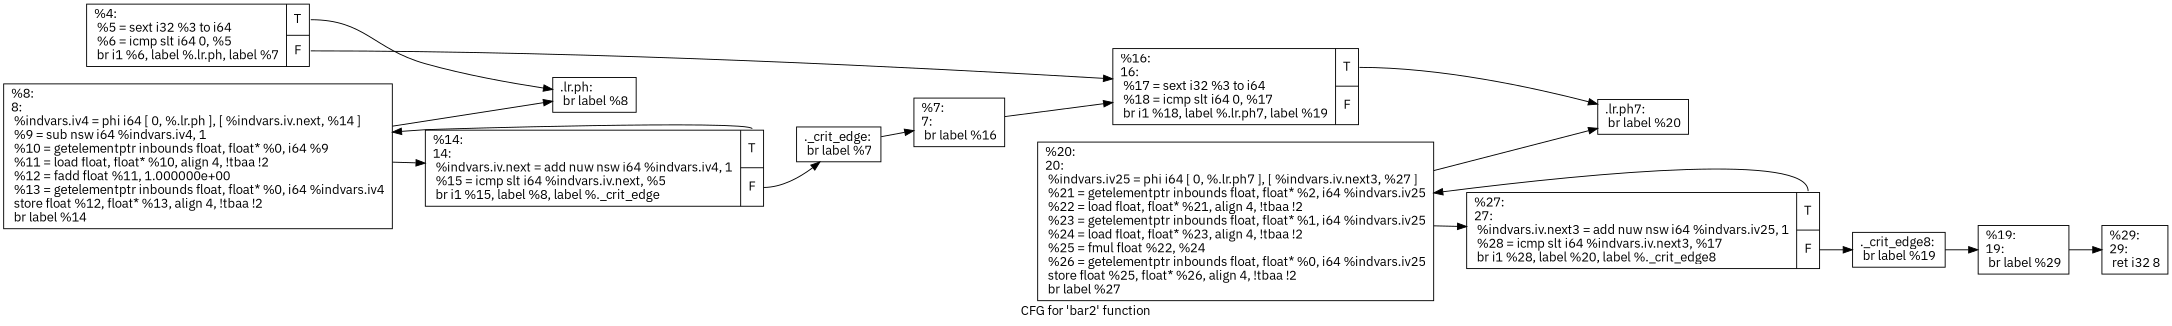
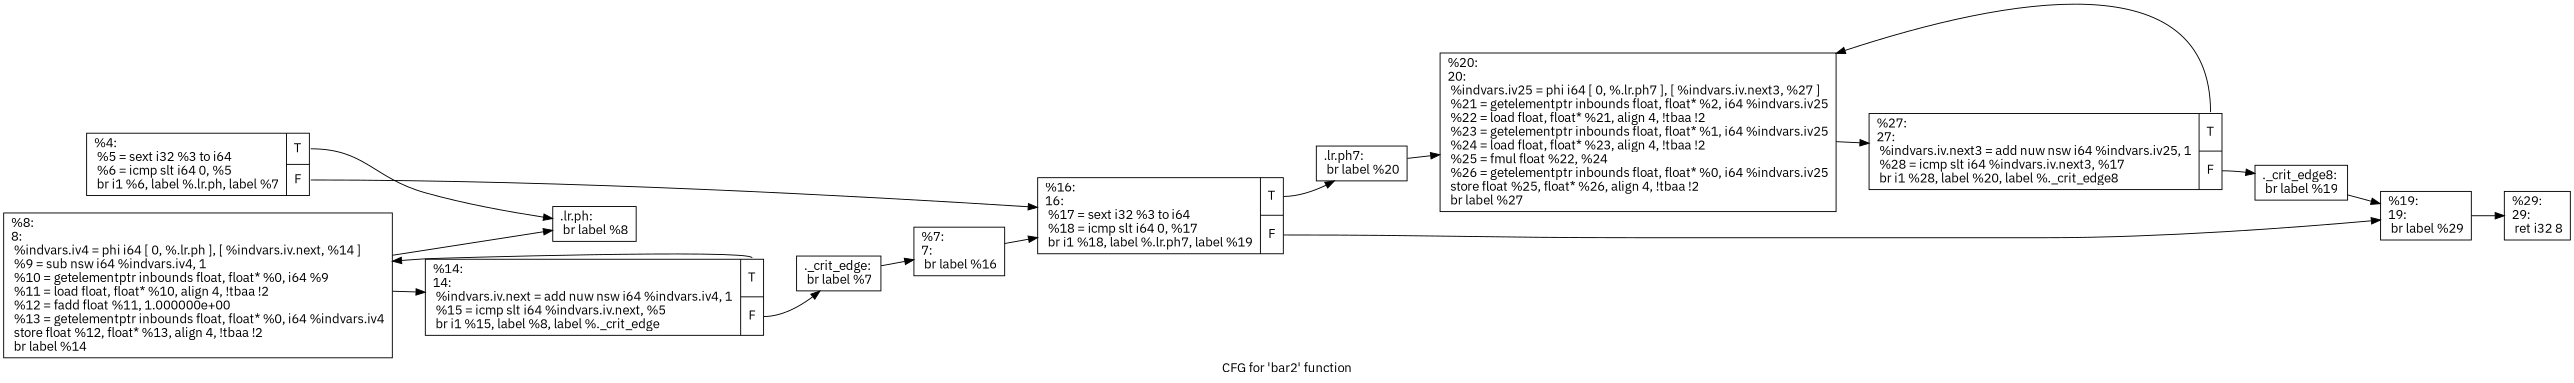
edge "%20:" -> ".lr.ph7:": reversed
edge "%16:" -> "%19:": added
